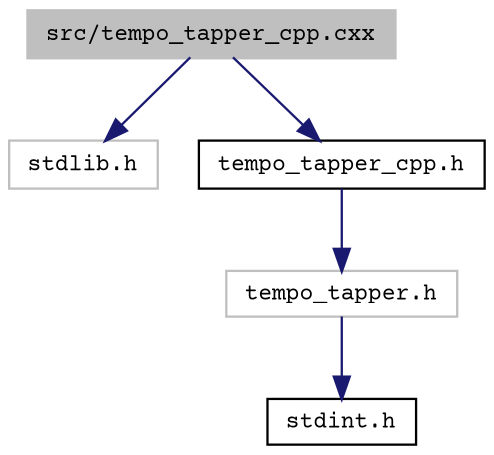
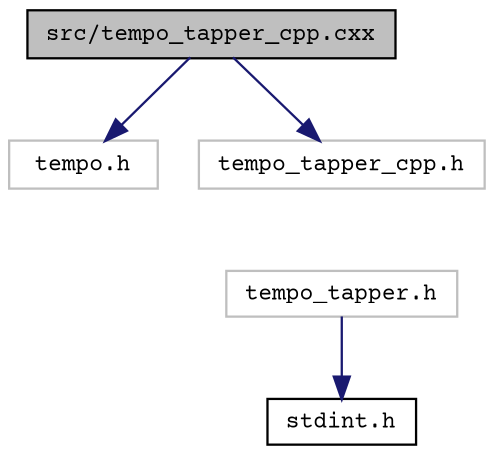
node "src/tempo_tapper_cpp.cxx": color grey75 -> black
node "stdlib.h": label "stdlib.h" -> "tempo.h"
node "tempo_tapper_cpp.h": color black -> grey75
edge "tempo_tapper_cpp.h" -> "tempo_tapper.h": removed
